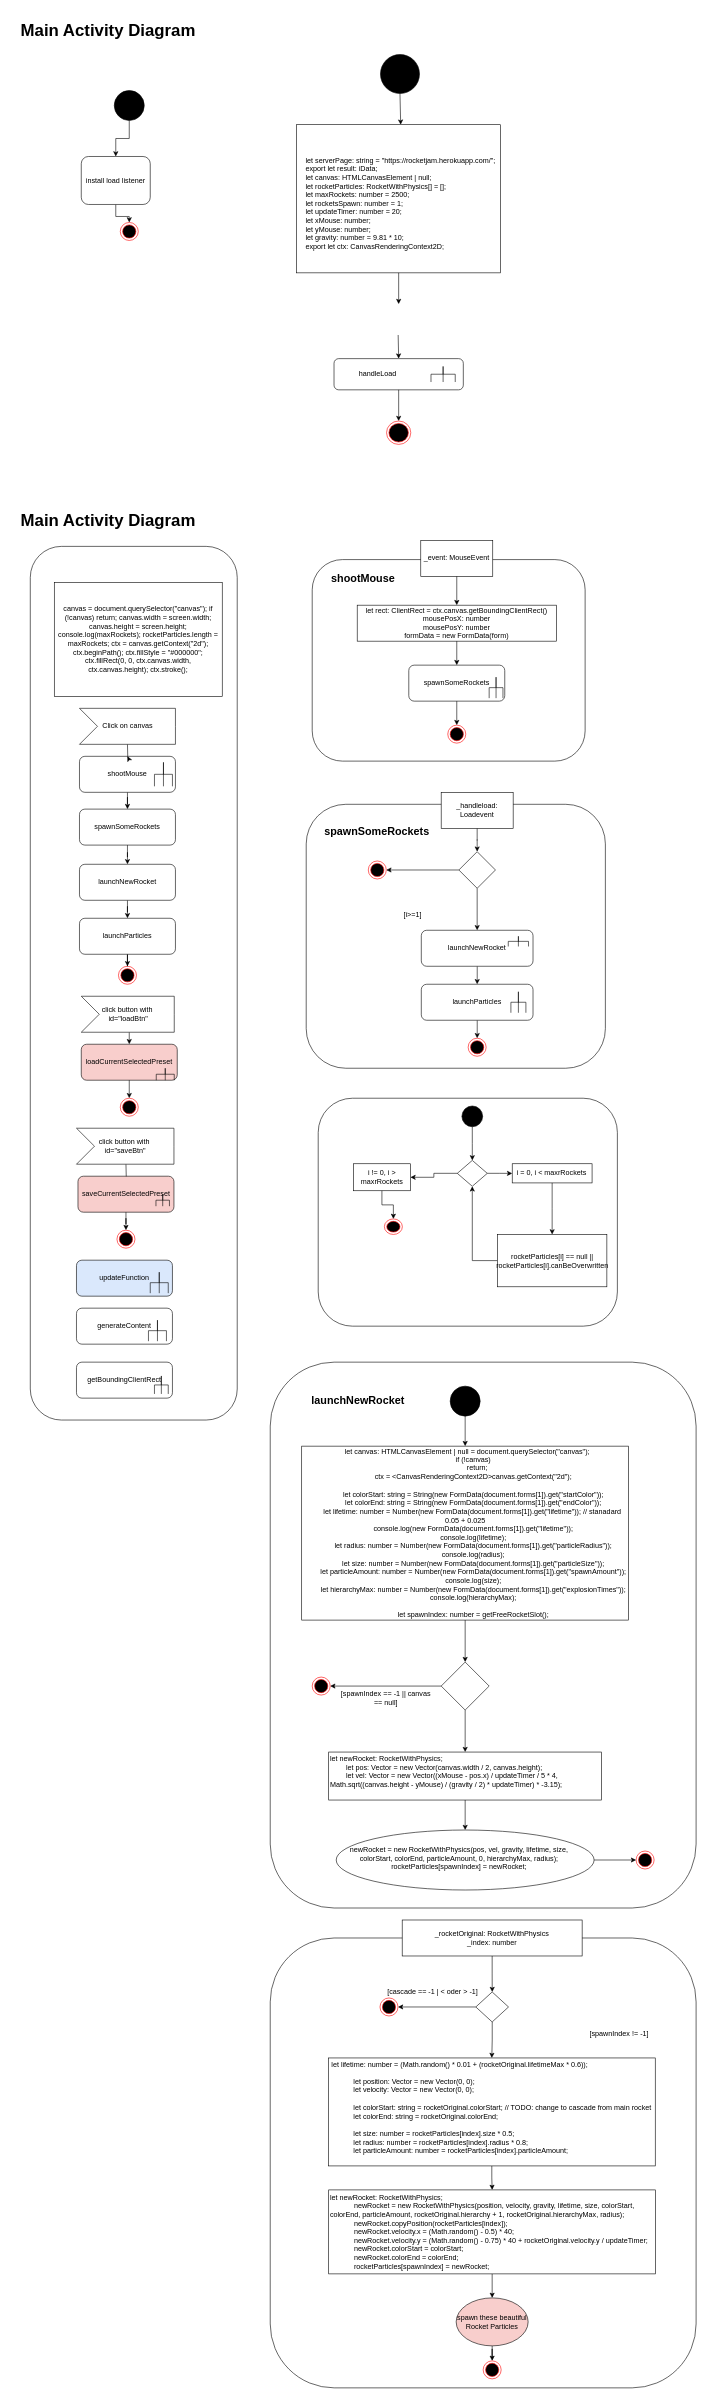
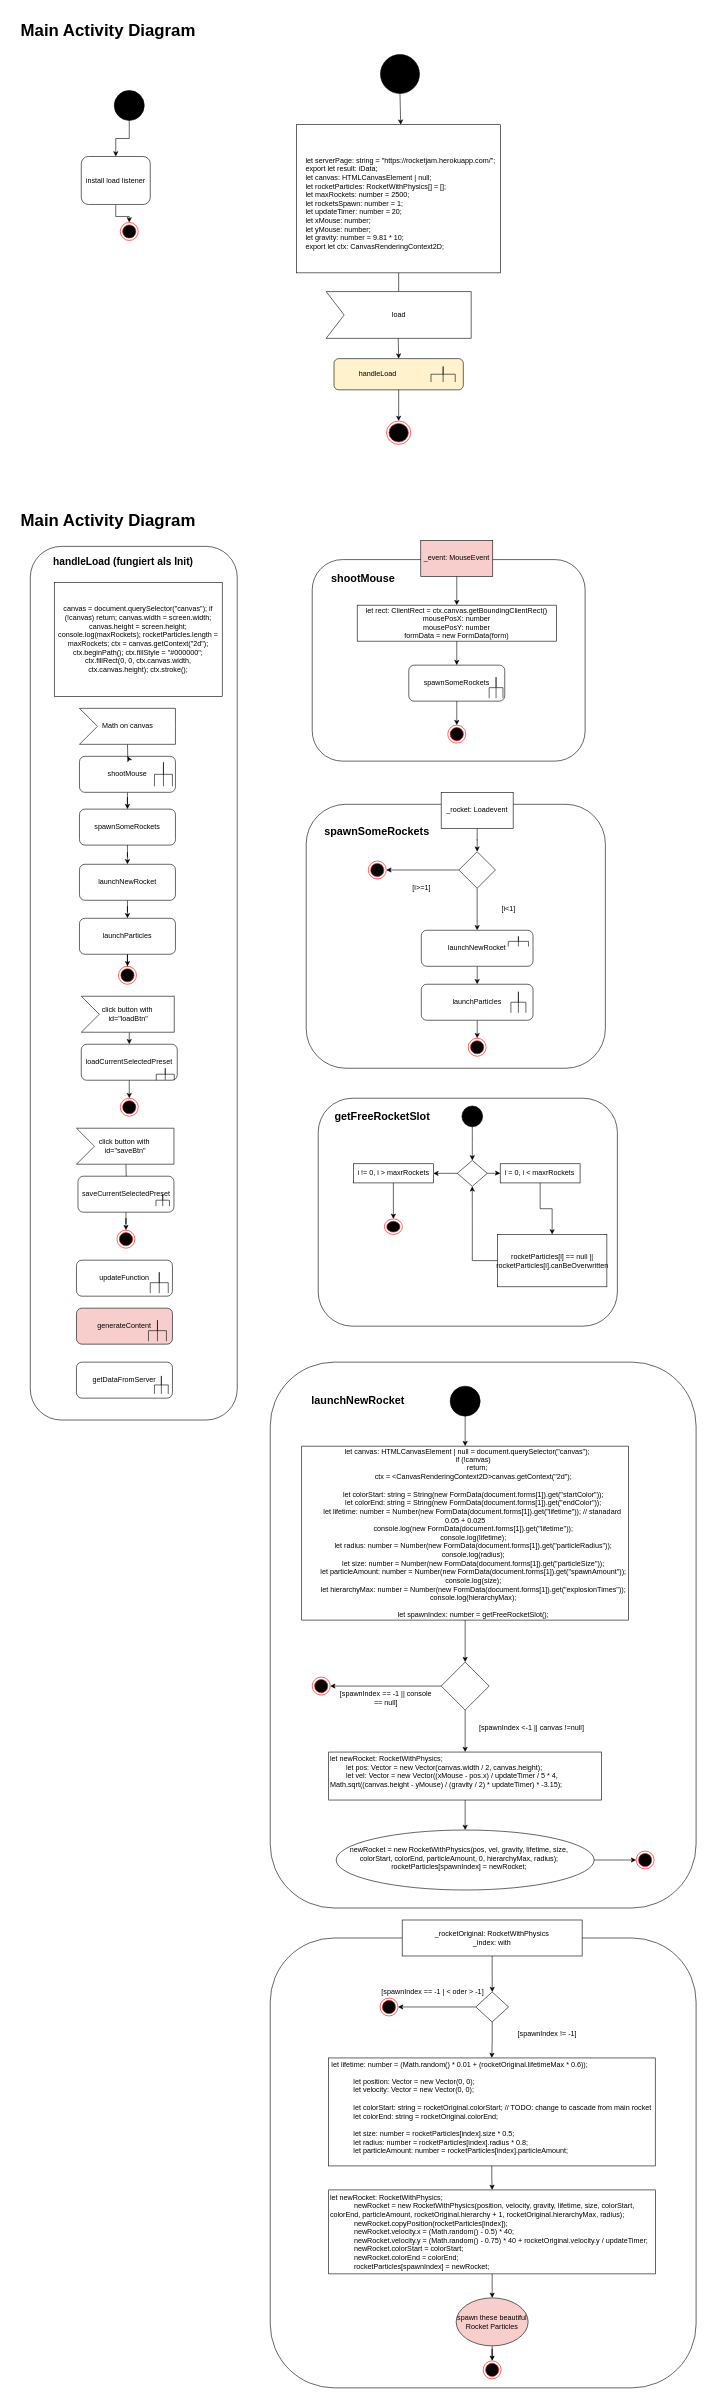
node "load": added
node "handleLoad": fillcolor #ffffff -> #fff2cc
node "_event: MouseEvent": fillcolor #ffffff -> #f8cecc
node "handleLoad (fungiert als Init)": added
node "Click on canvas": label "Click on canvas" -> "Math on canvas"
node "_handleload: Loadevent": label "_handleload: Loadevent" -> "_rocket: Loadevent"
node "[i<1]": added
node "[i>=1]": moved (413, 914) -> (422, 887)
node "loadCurrentSelectedPreset": fillcolor #f8cecc -> #ffffff
node "getFreeRocketSlot": added
node "i = 0, i < maxrRockets": moved (552, 1173) -> (540, 1173)
node "i != 0, i > maxrRockets": size 57x27 -> 80x19
node "saveCurrentSelectedPreset": fillcolor #f8cecc -> #ffffff
node "updateFunction": fillcolor #dae8fc -> #ffffff
node "generateContent": fillcolor #ffffff -> #f8cecc
node "getBoundingClientRect": label "getBoundingClientRect" -> "getDataFromServer"
node "[spawnIndex == -1 || canvas == null]": label "[spawnIndex == -1 || canvas == null]" -> "[spawnIndex == -1 || console == null]"
node "[spawnIndex <-1 || canvas !=null]": added
node "_rocketOriginal: RocketWithPhysics _index: number": label "_rocketOriginal: RocketWithPhysics _index: number" -> "_rocketOriginal: RocketWithPhysics _index: with"
node "[cascade == -1 | < oder > -1]": label "[cascade == -1 | < oder > -1]" -> "[spawnIndex == -1 | < oder > -1]"
node "[spawnIndex != -1]": moved (620, 2034) -> (548, 2034)
